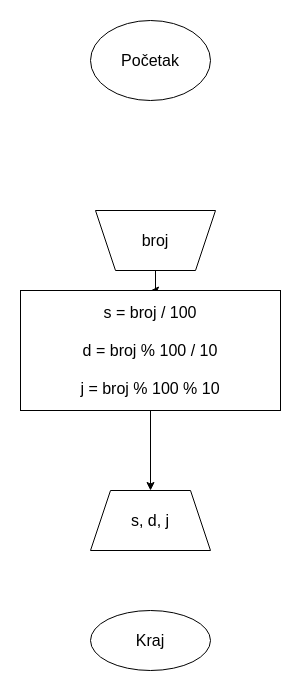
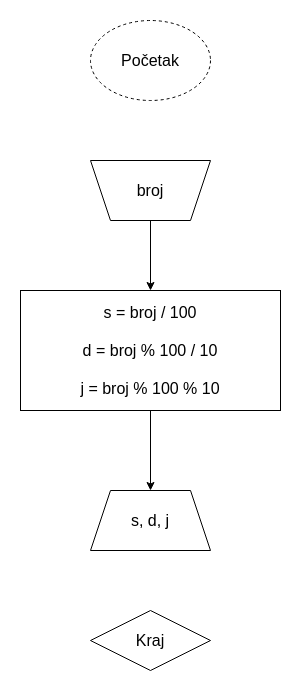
node "Početak": style solid -> dashed
node "broj": moved (156, 241) -> (151, 191)
node "Kraj": shape ellipse -> diamond
